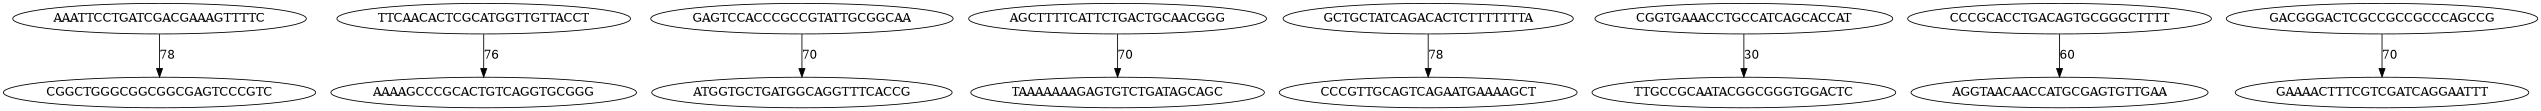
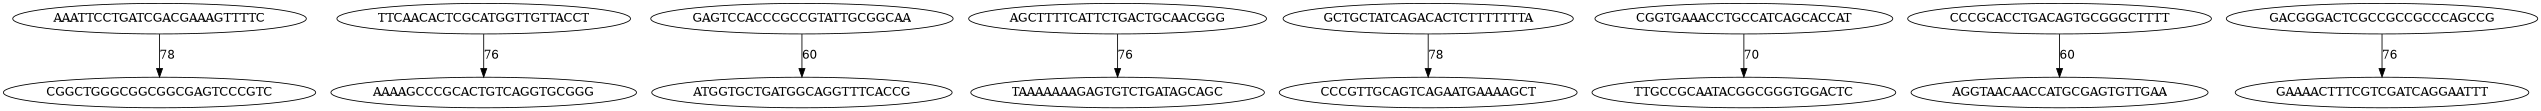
edge "GAGTCCACCCGCCGTATTGCGGCAA" -> "ATGGTGCTGATGGCAGGTTTCACCG": label "70" -> "60"
edge "AGCTTTTCATTCTGACTGCAACGGG" -> "TAAAAAAAGAGTGTCTGATAGCAGC": label "70" -> "76"
edge "CGGTGAAACCTGCCATCAGCACCAT" -> "TTGCCGCAATACGGCGGGTGGACTC": label "30" -> "70"
edge "GACGGGACTCGCCGCCGCCCAGCCG" -> "GAAAACTTTCGTCGATCAGGAATTT": label "70" -> "76"
